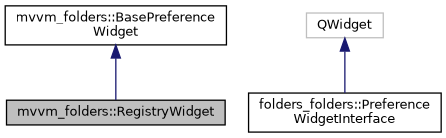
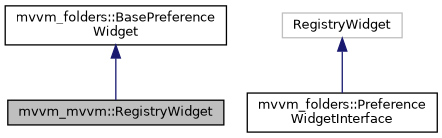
node "QWidget": label "QWidget" -> "RegistryWidget"
node "mvvm_folders::RegistryWidget": label "mvvm_folders::RegistryWidget" -> "mvvm_mvvm::RegistryWidget"
node "folders_folders::Preference WidgetInterface": label "folders_folders::Preference WidgetInterface" -> "mvvm_folders::Preference WidgetInterface"
